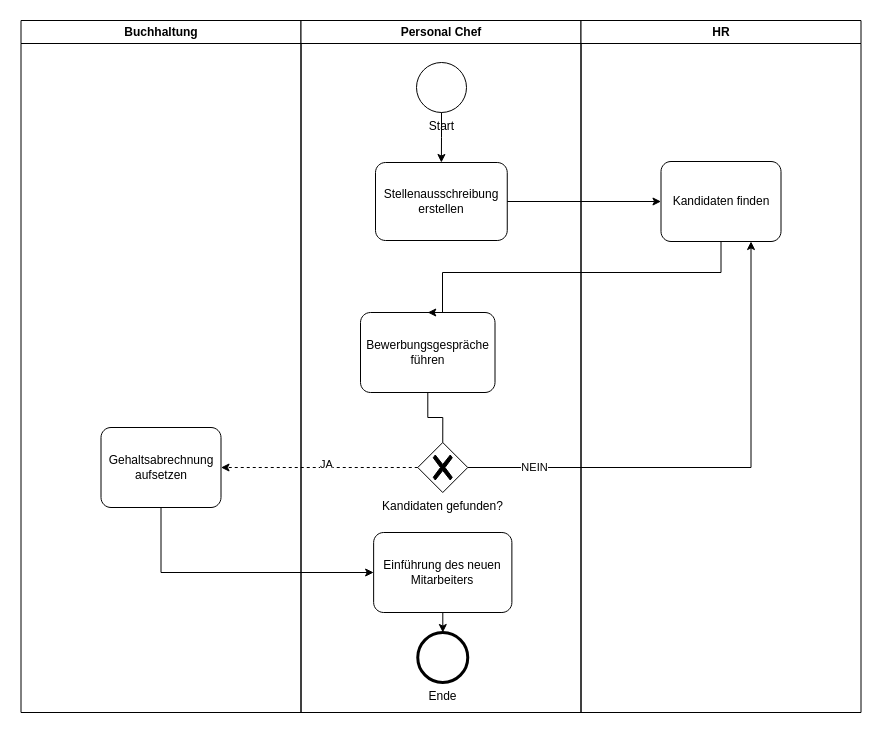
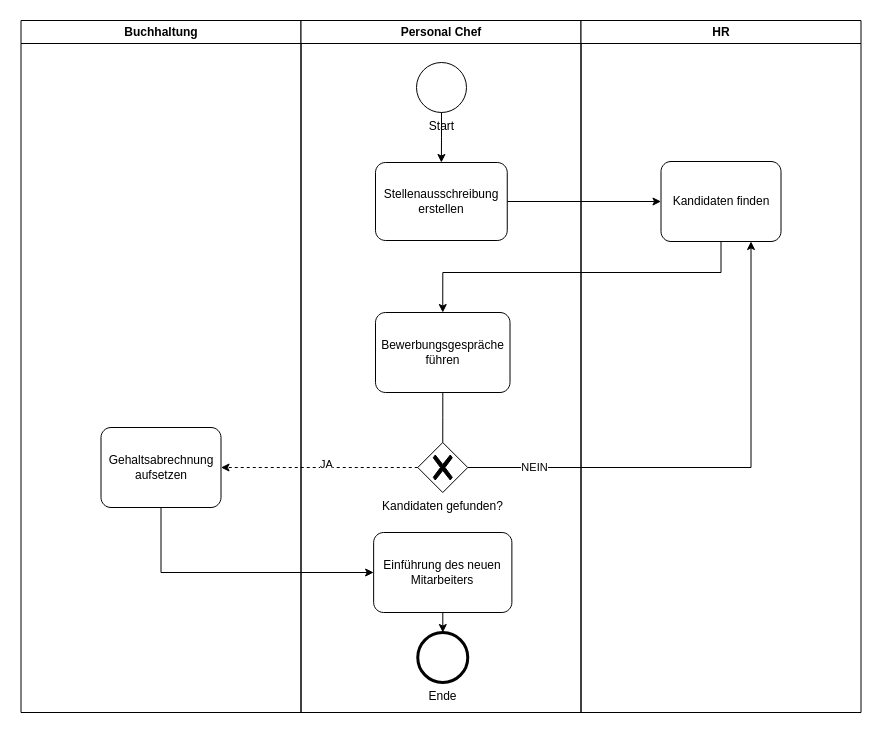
node "Bewerbungsgespräche führen": moved (428, 353) -> (443, 353)
